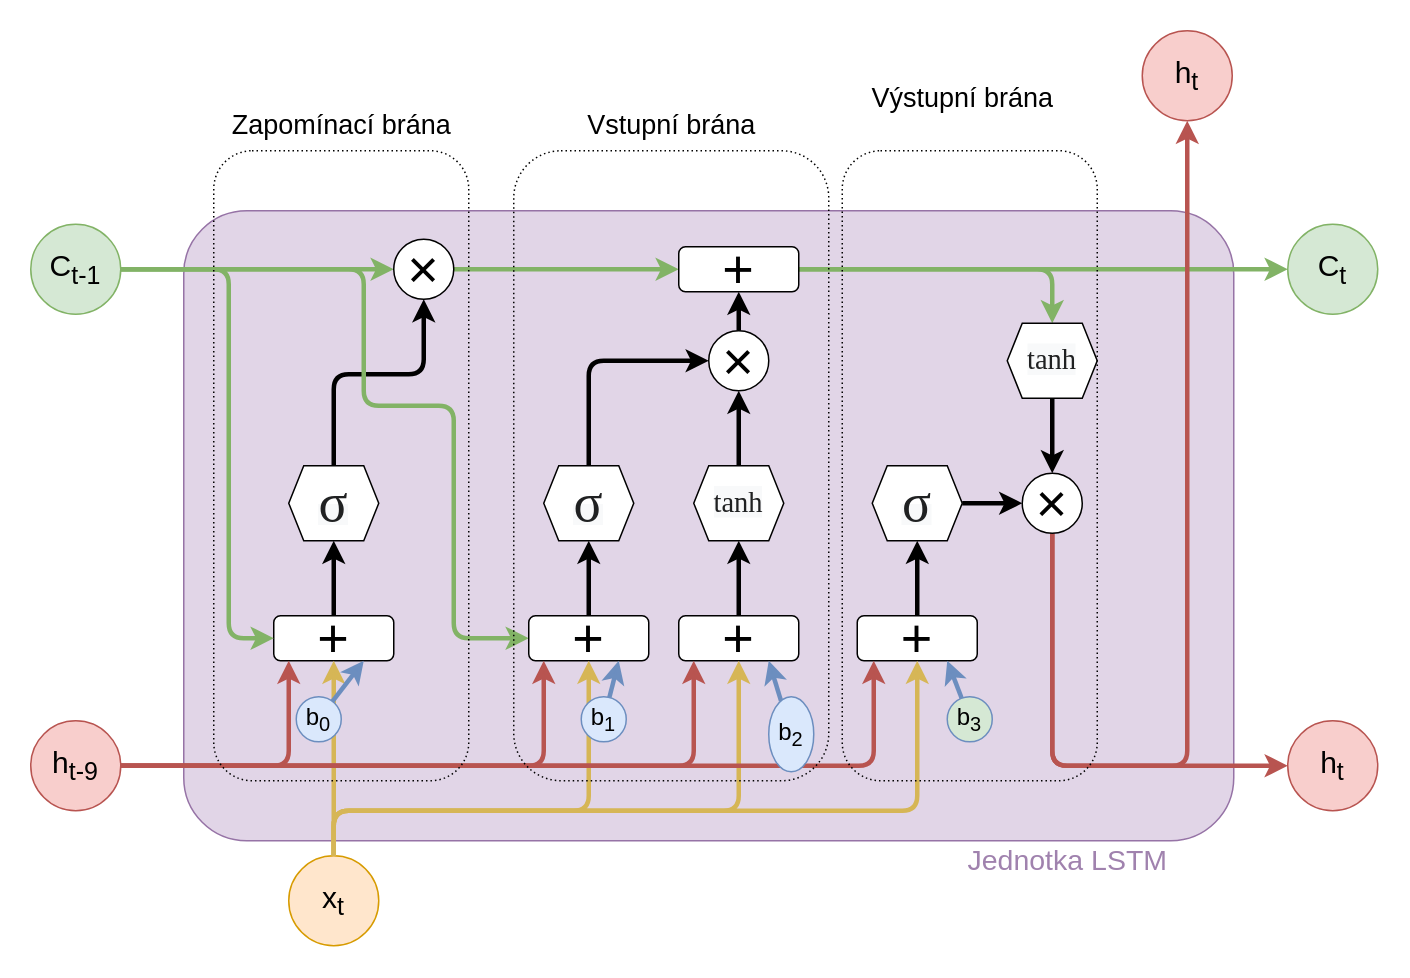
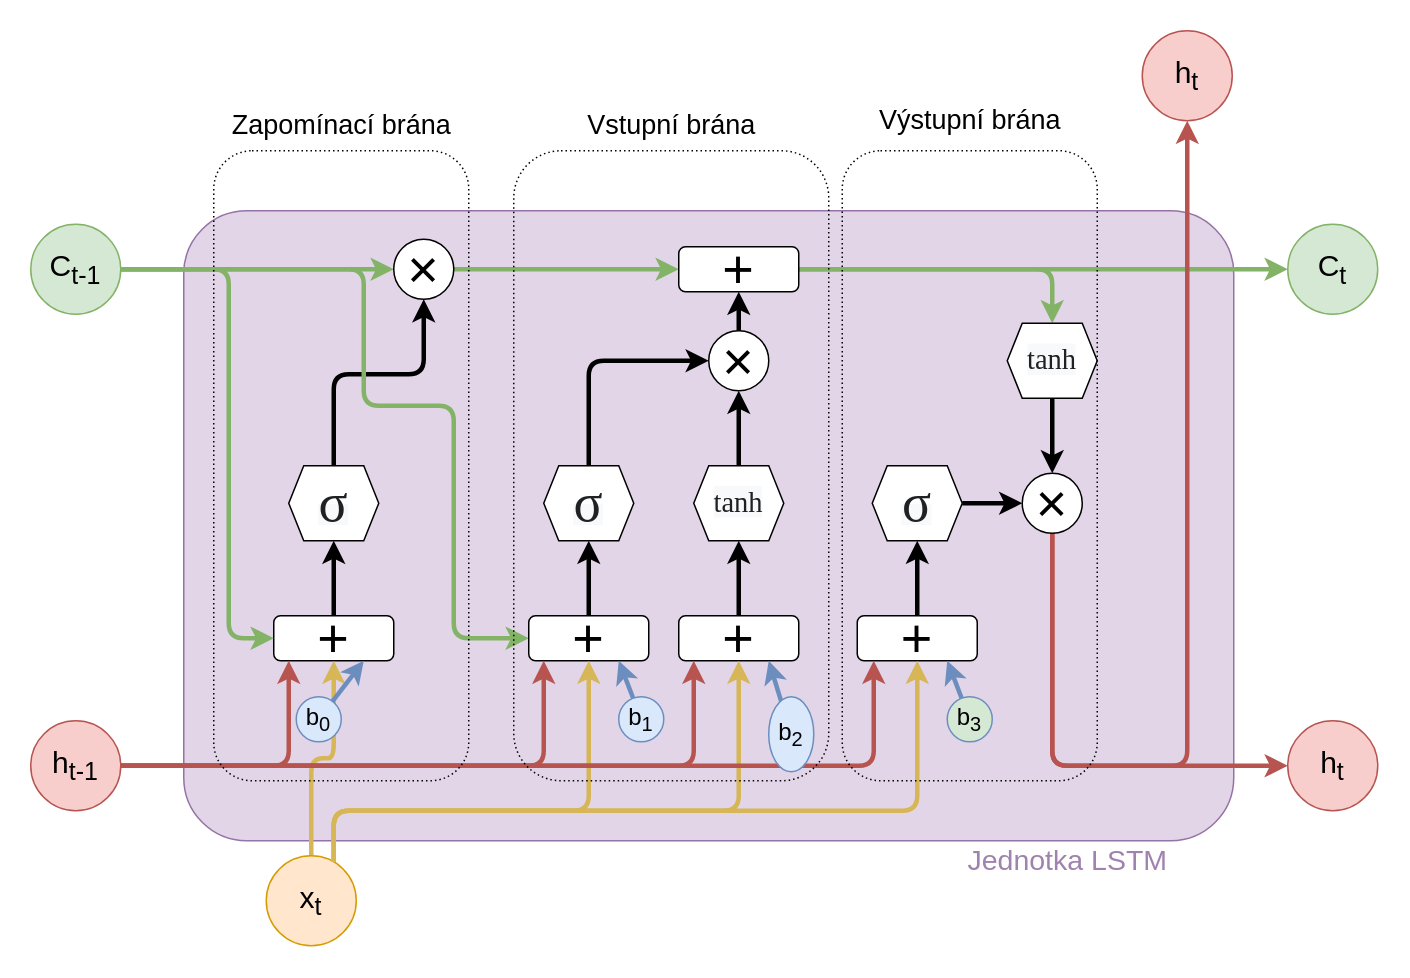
node "Výstupní brána": moved (962, 98) -> (970, 121)
node "b1": moved (604, 719) -> (641, 719)
node "ht-9": label "ht-9" -> "ht-1"
node "xt": moved (334, 901) -> (311, 901)
